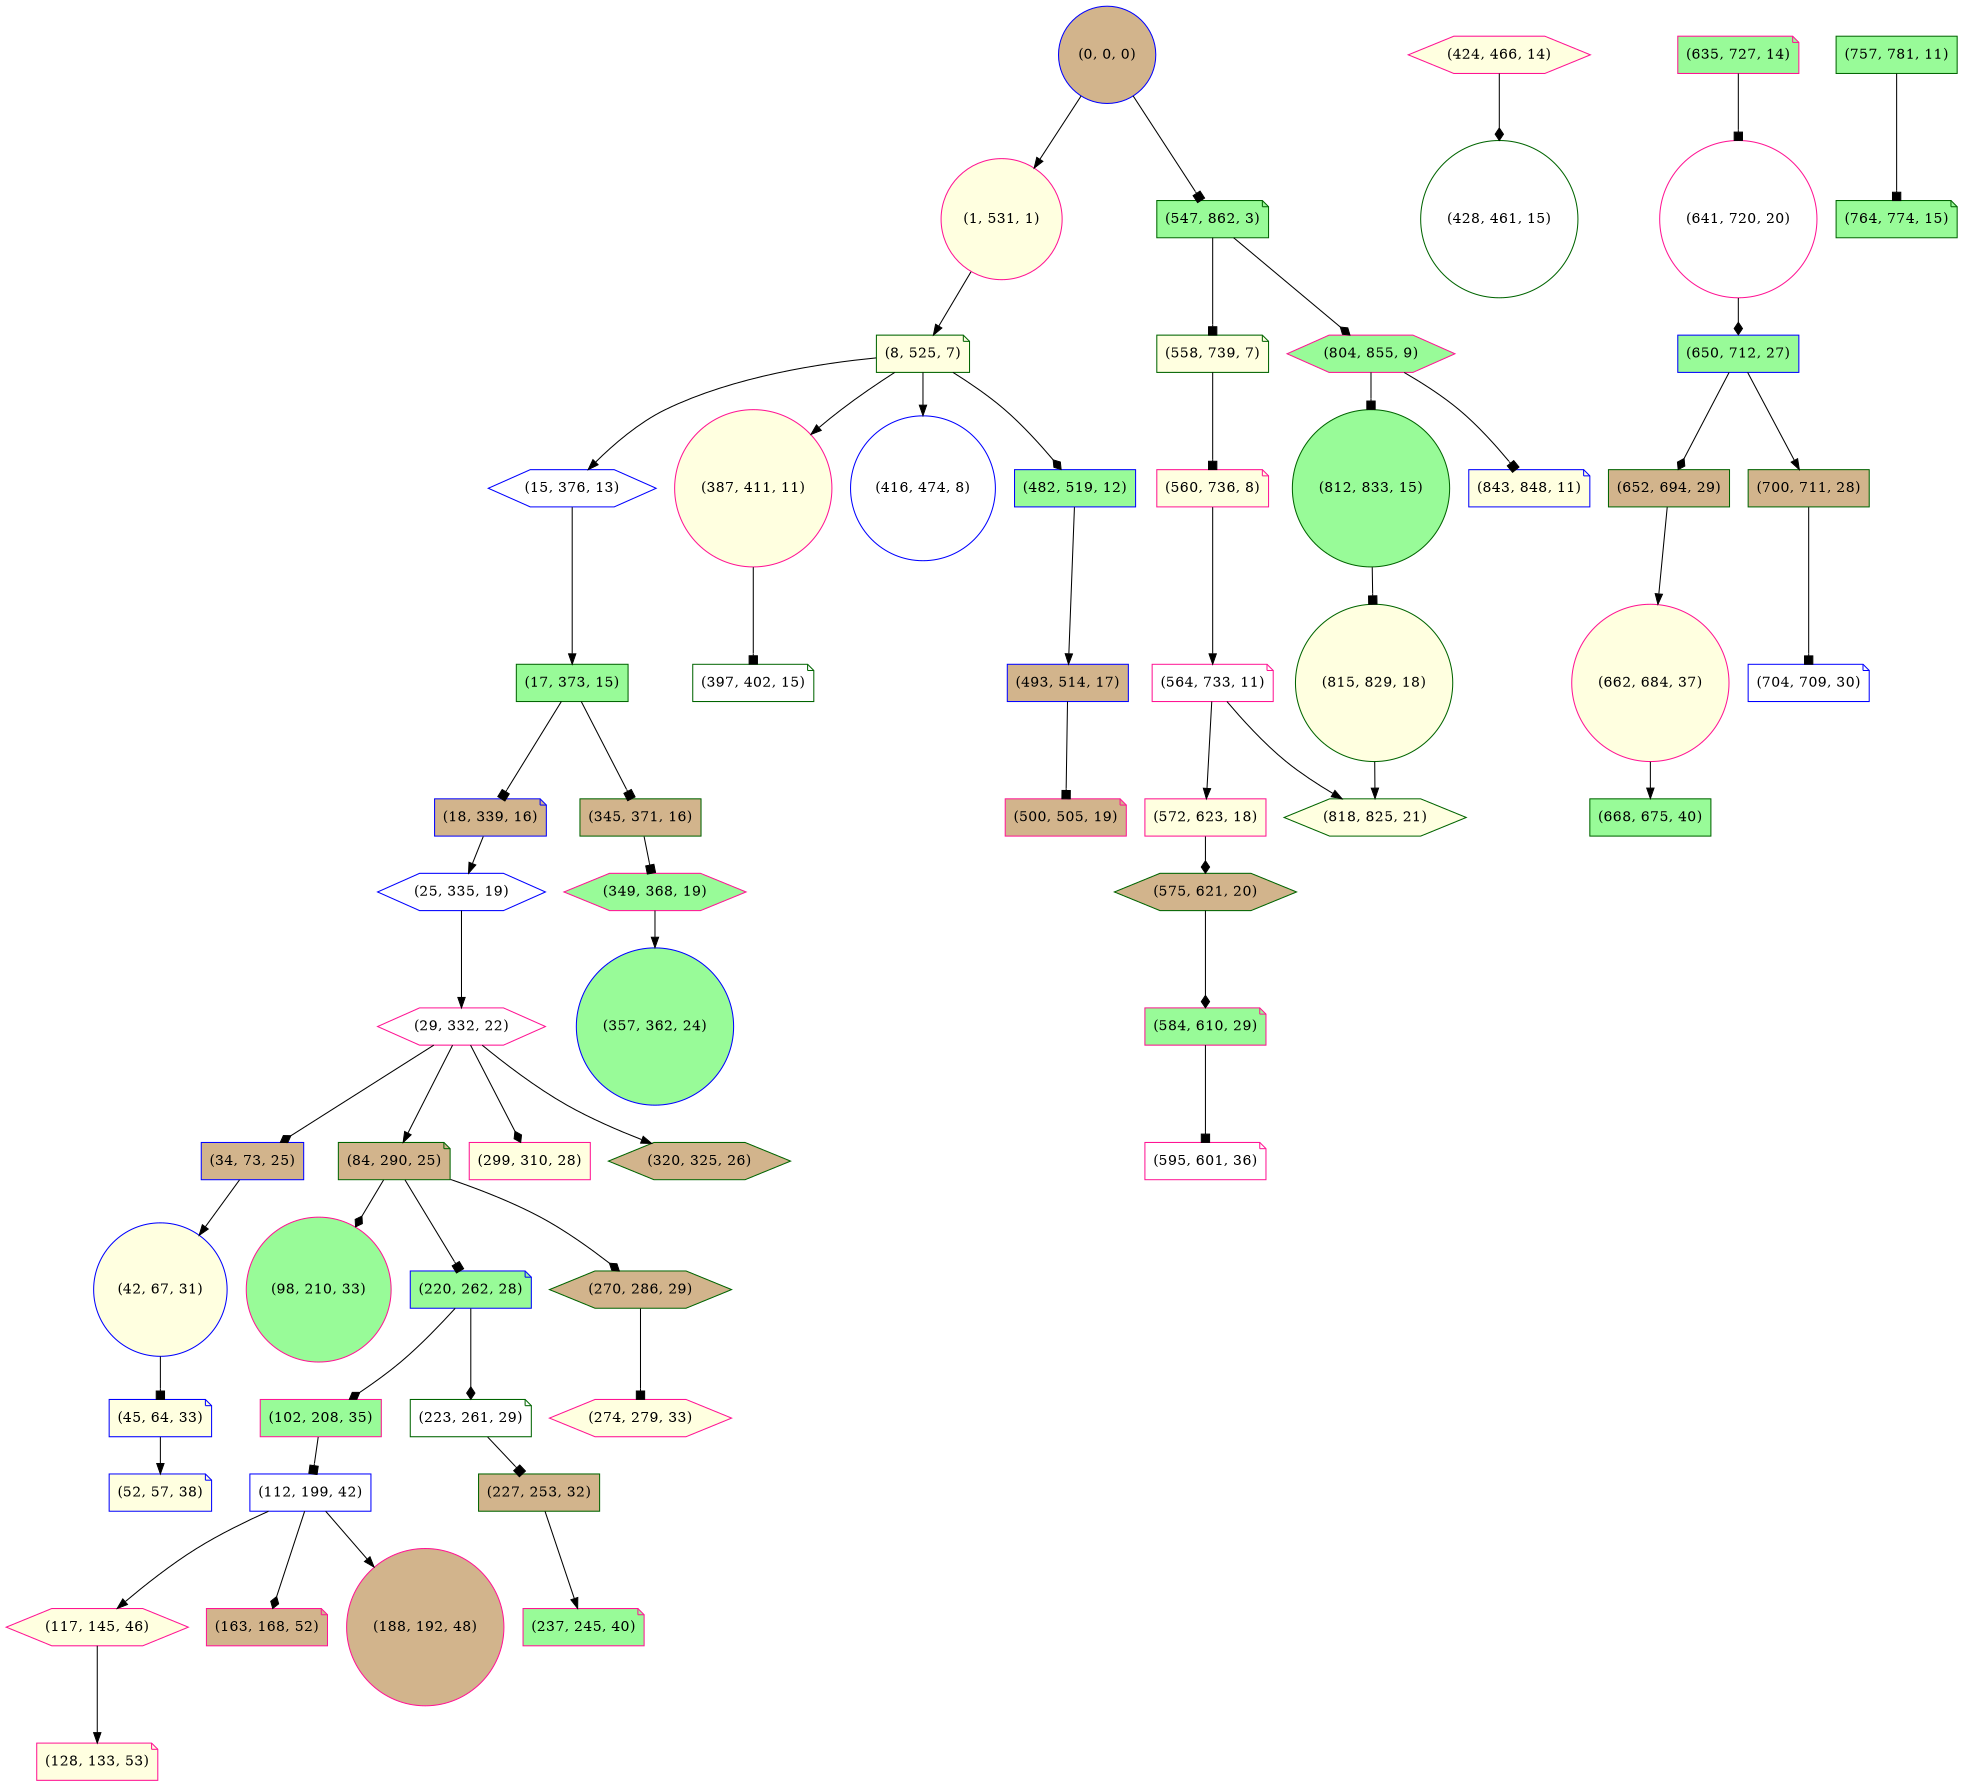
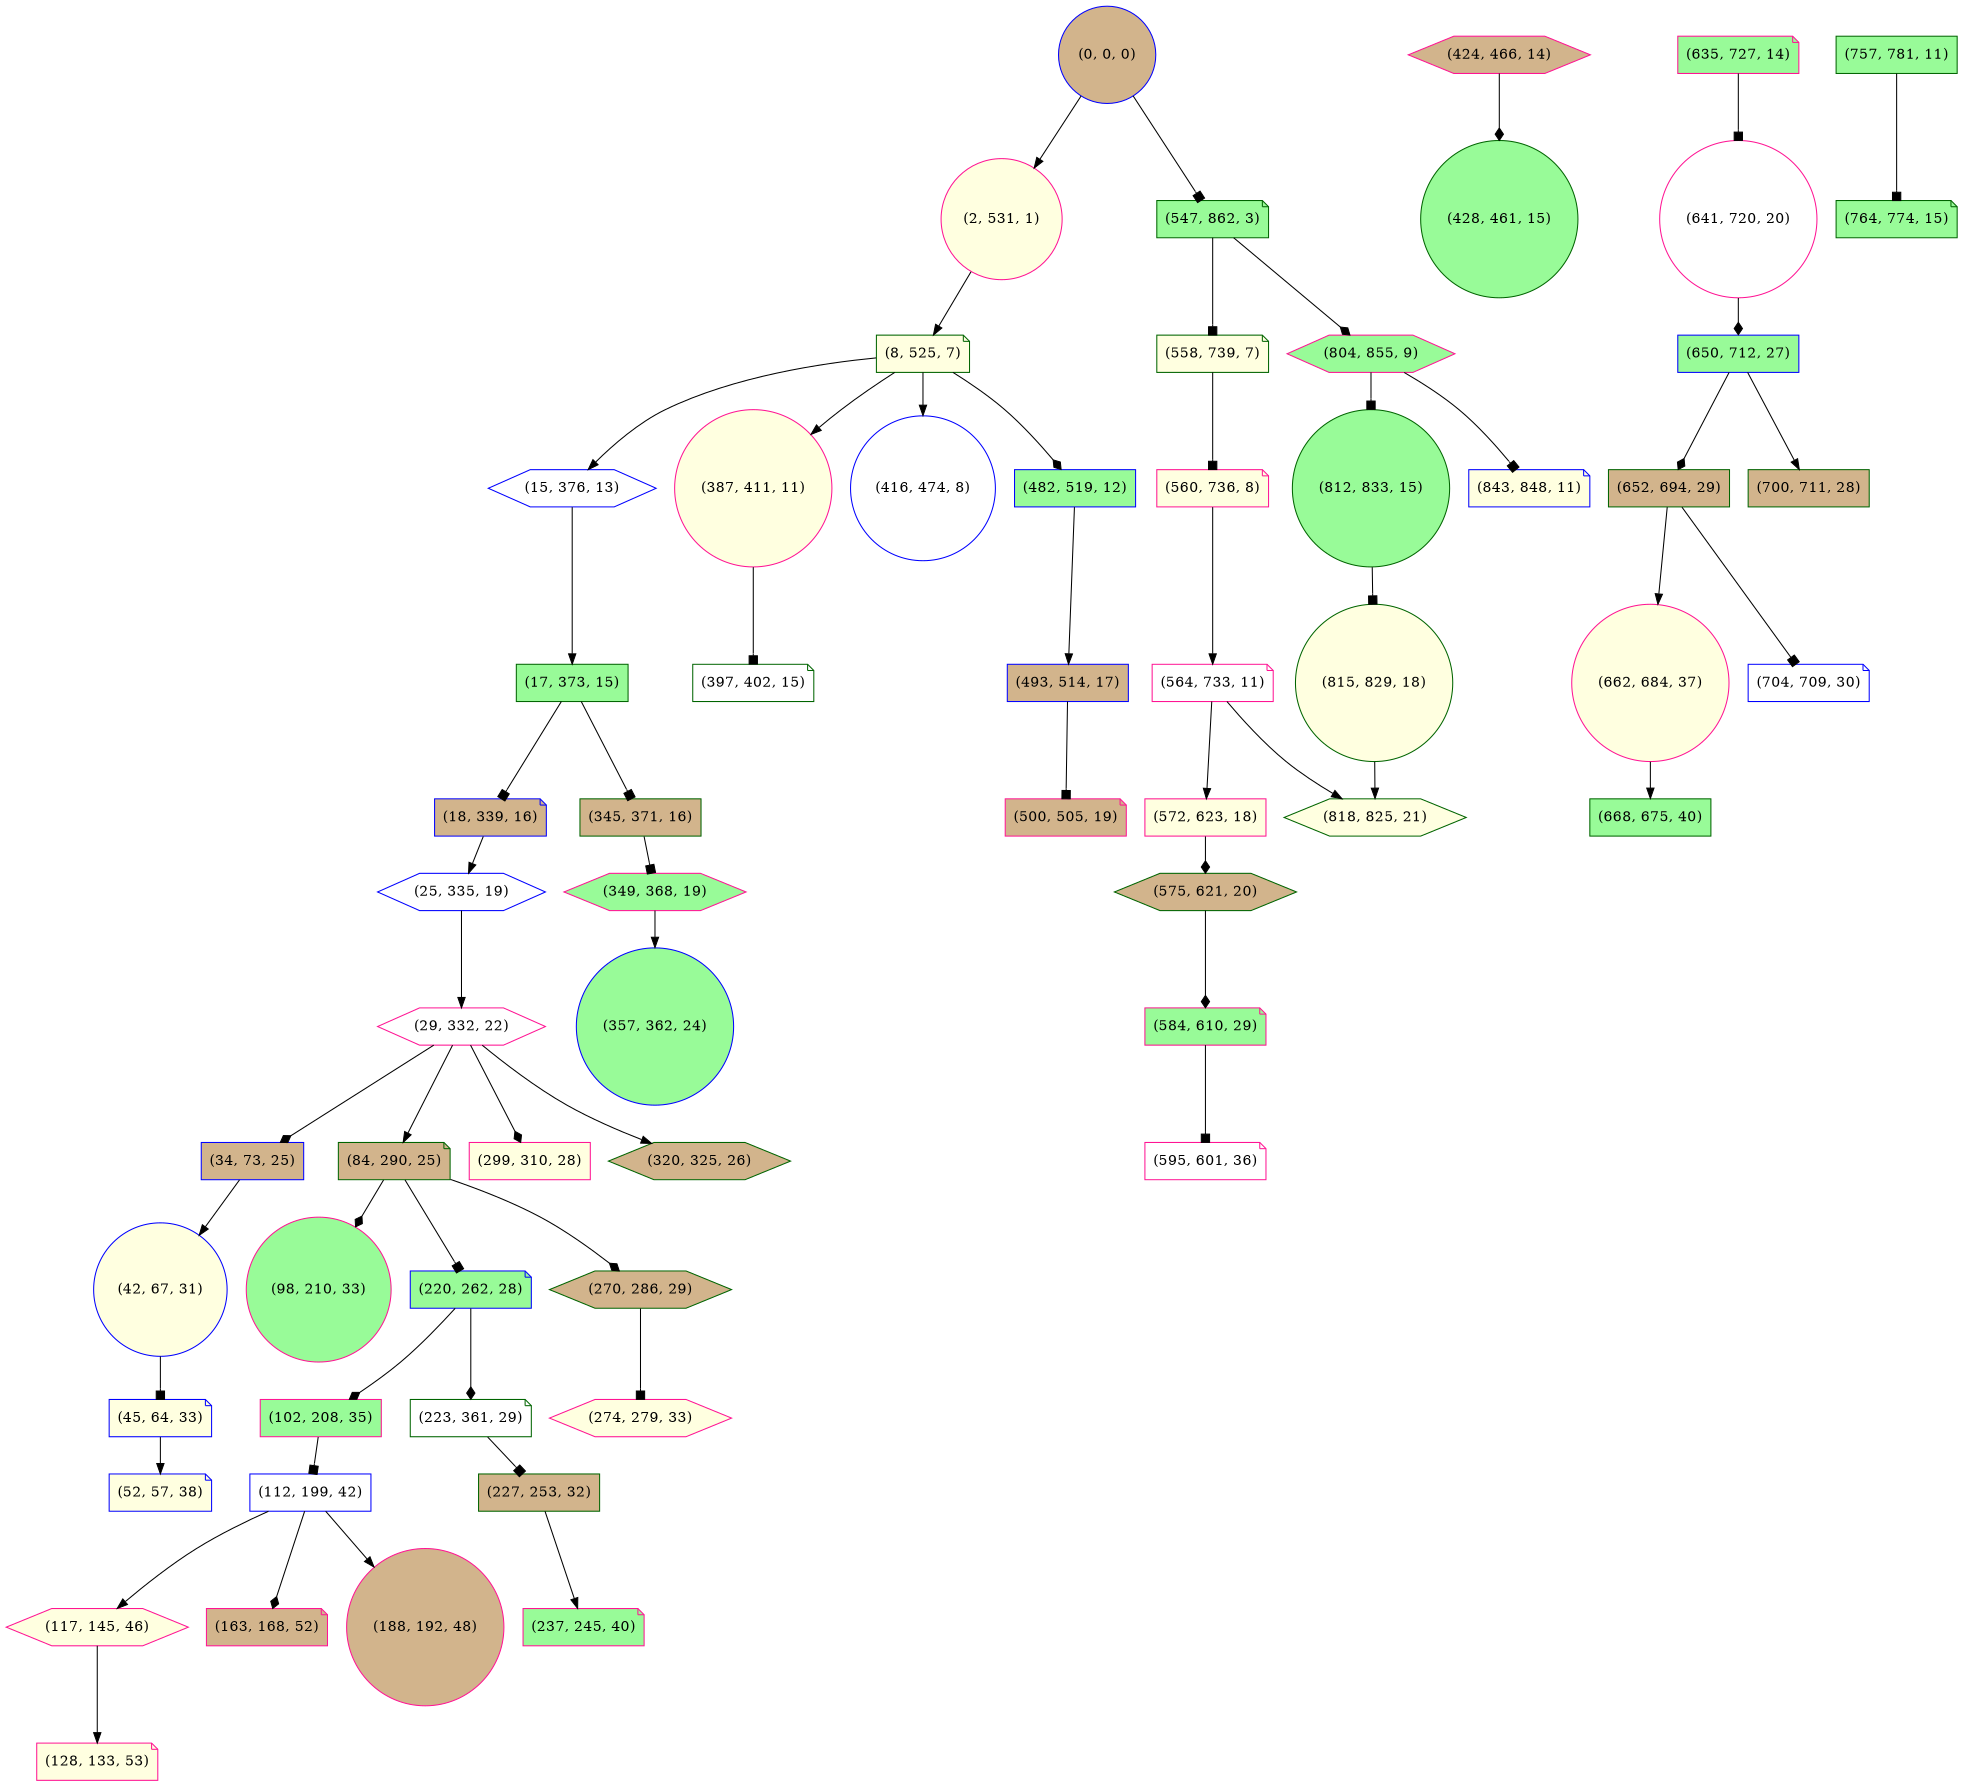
node "(424, 466, 14)": fillcolor lightyellow -> tan
node "(1, 531, 1)": label "(1, 531, 1)" -> "(2, 531, 1)"
node "(428, 461, 15)": fillcolor white -> palegreen
edge "(700, 711, 28)" -> "(704, 709, 30)": now "(652, 694, 29)" -> "(704, 709, 30)"
node "(223, 261, 29)": label "(223, 261, 29)" -> "(223, 361, 29)"
